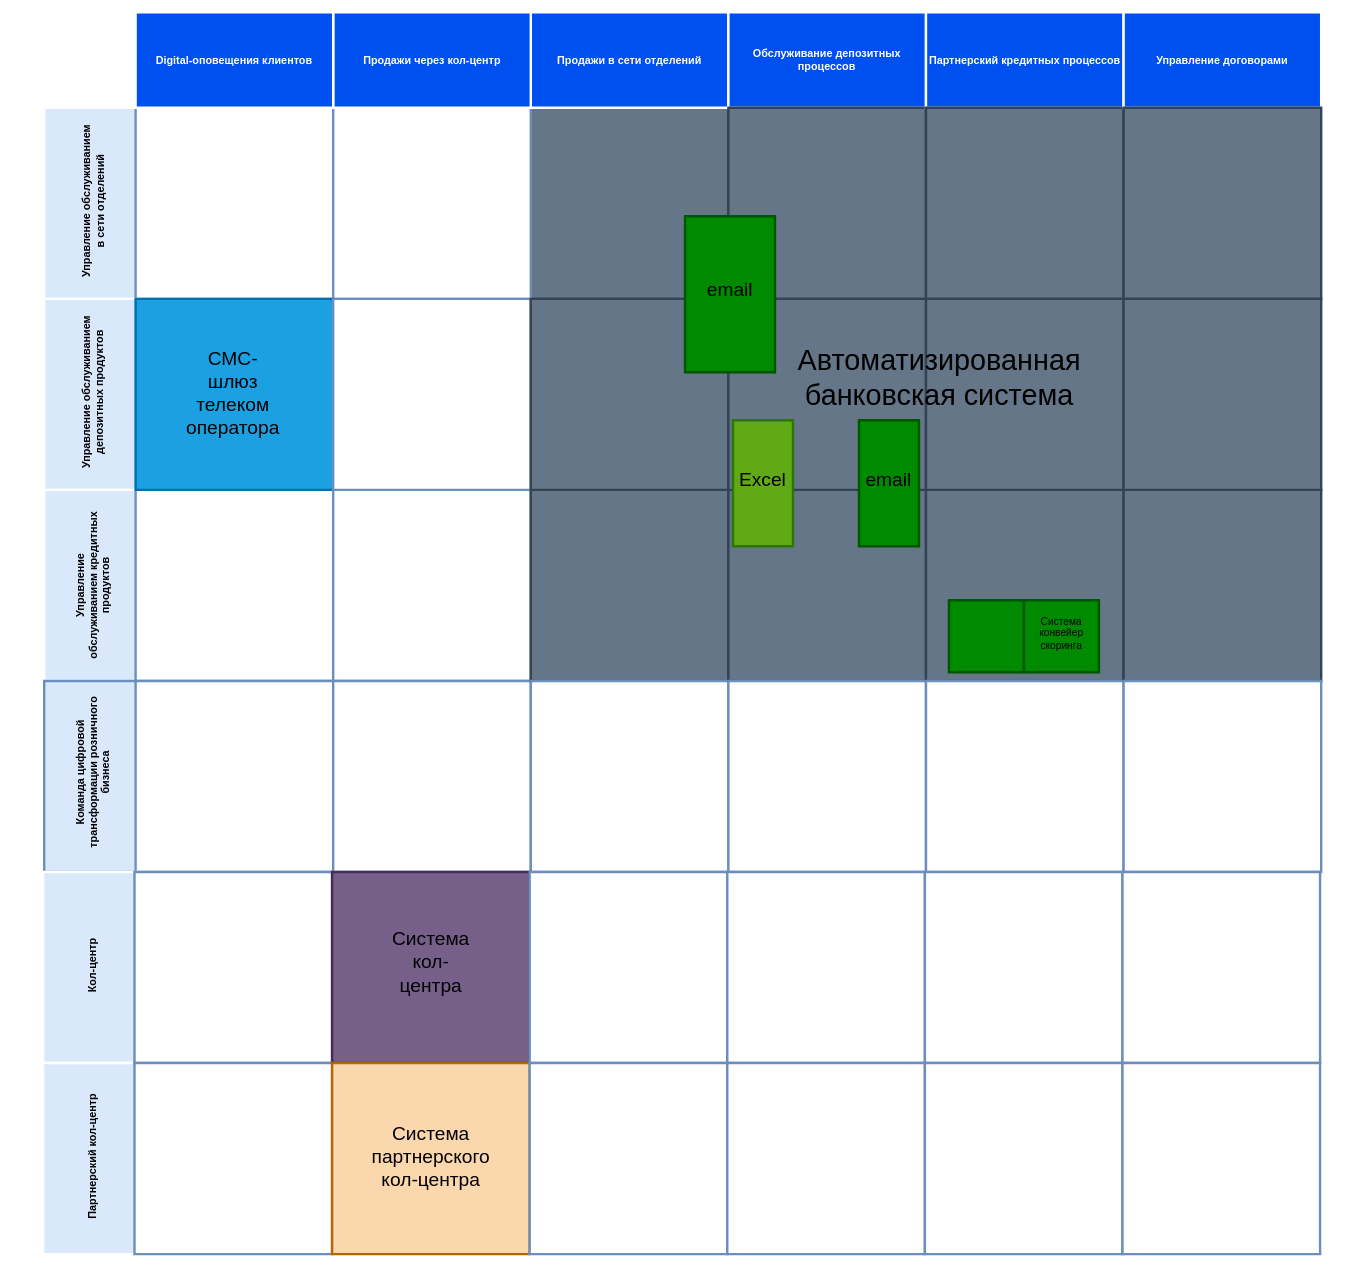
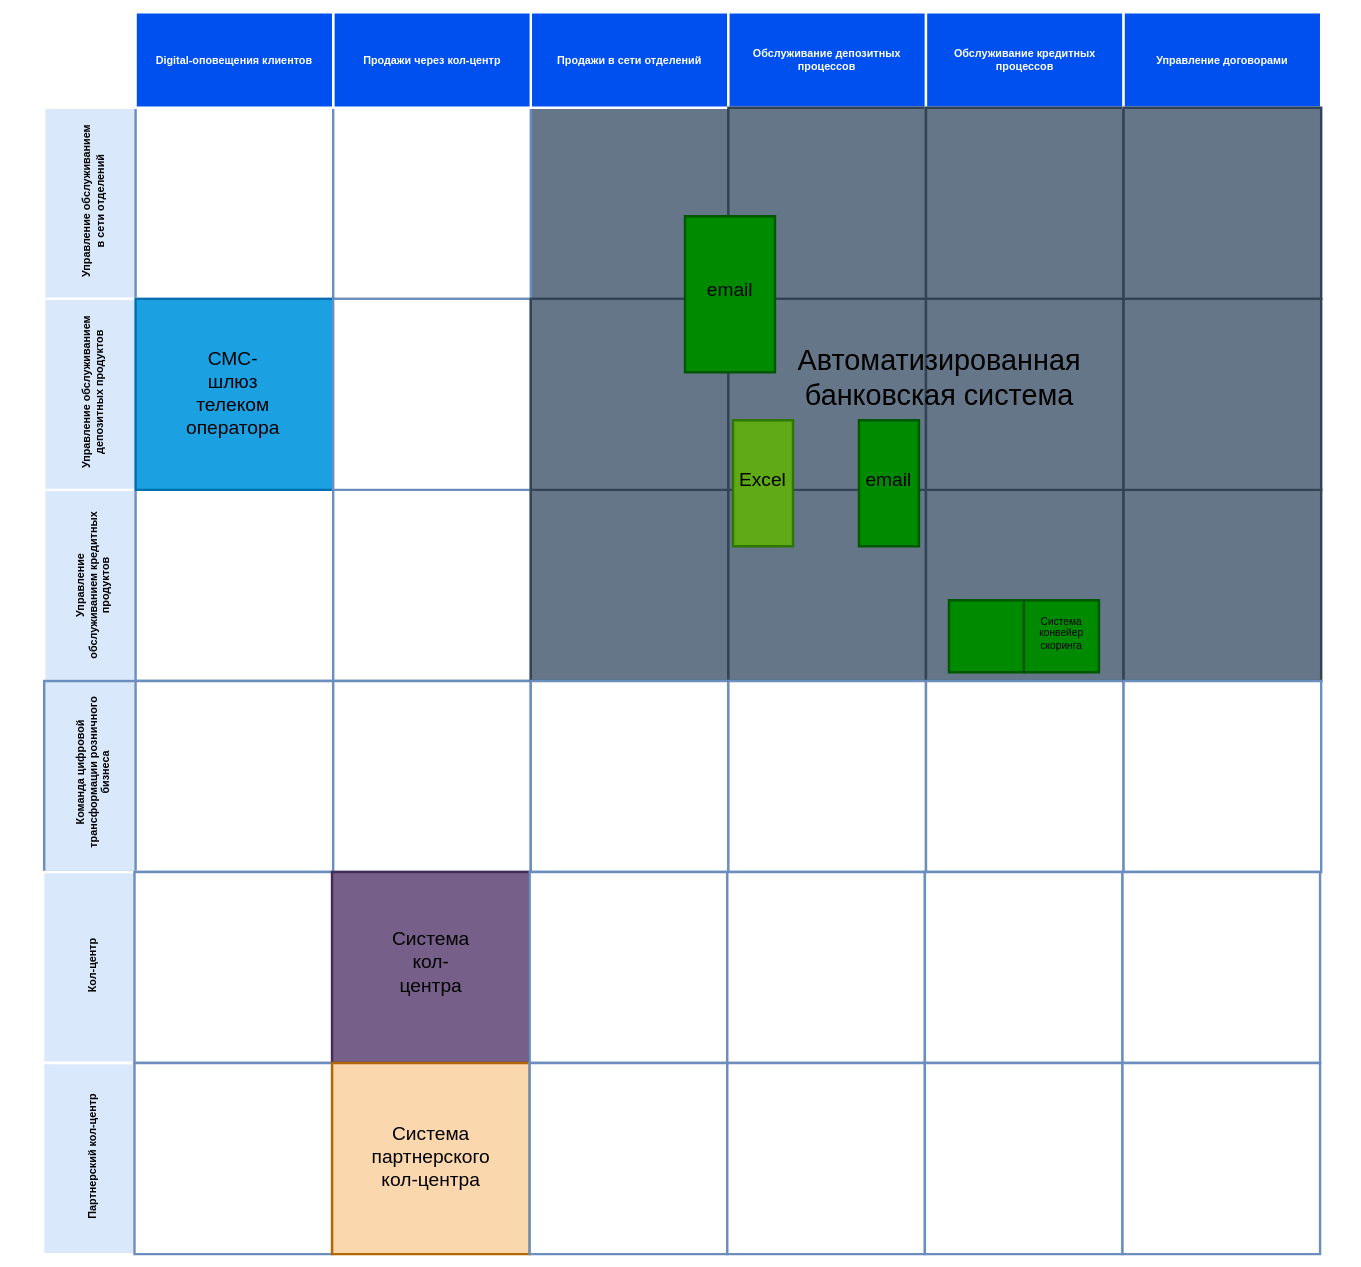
node "Партнерский кредитных процессов": label "Партнерский кредитных процессов" -> "Обслуживание кредитных процессов"
